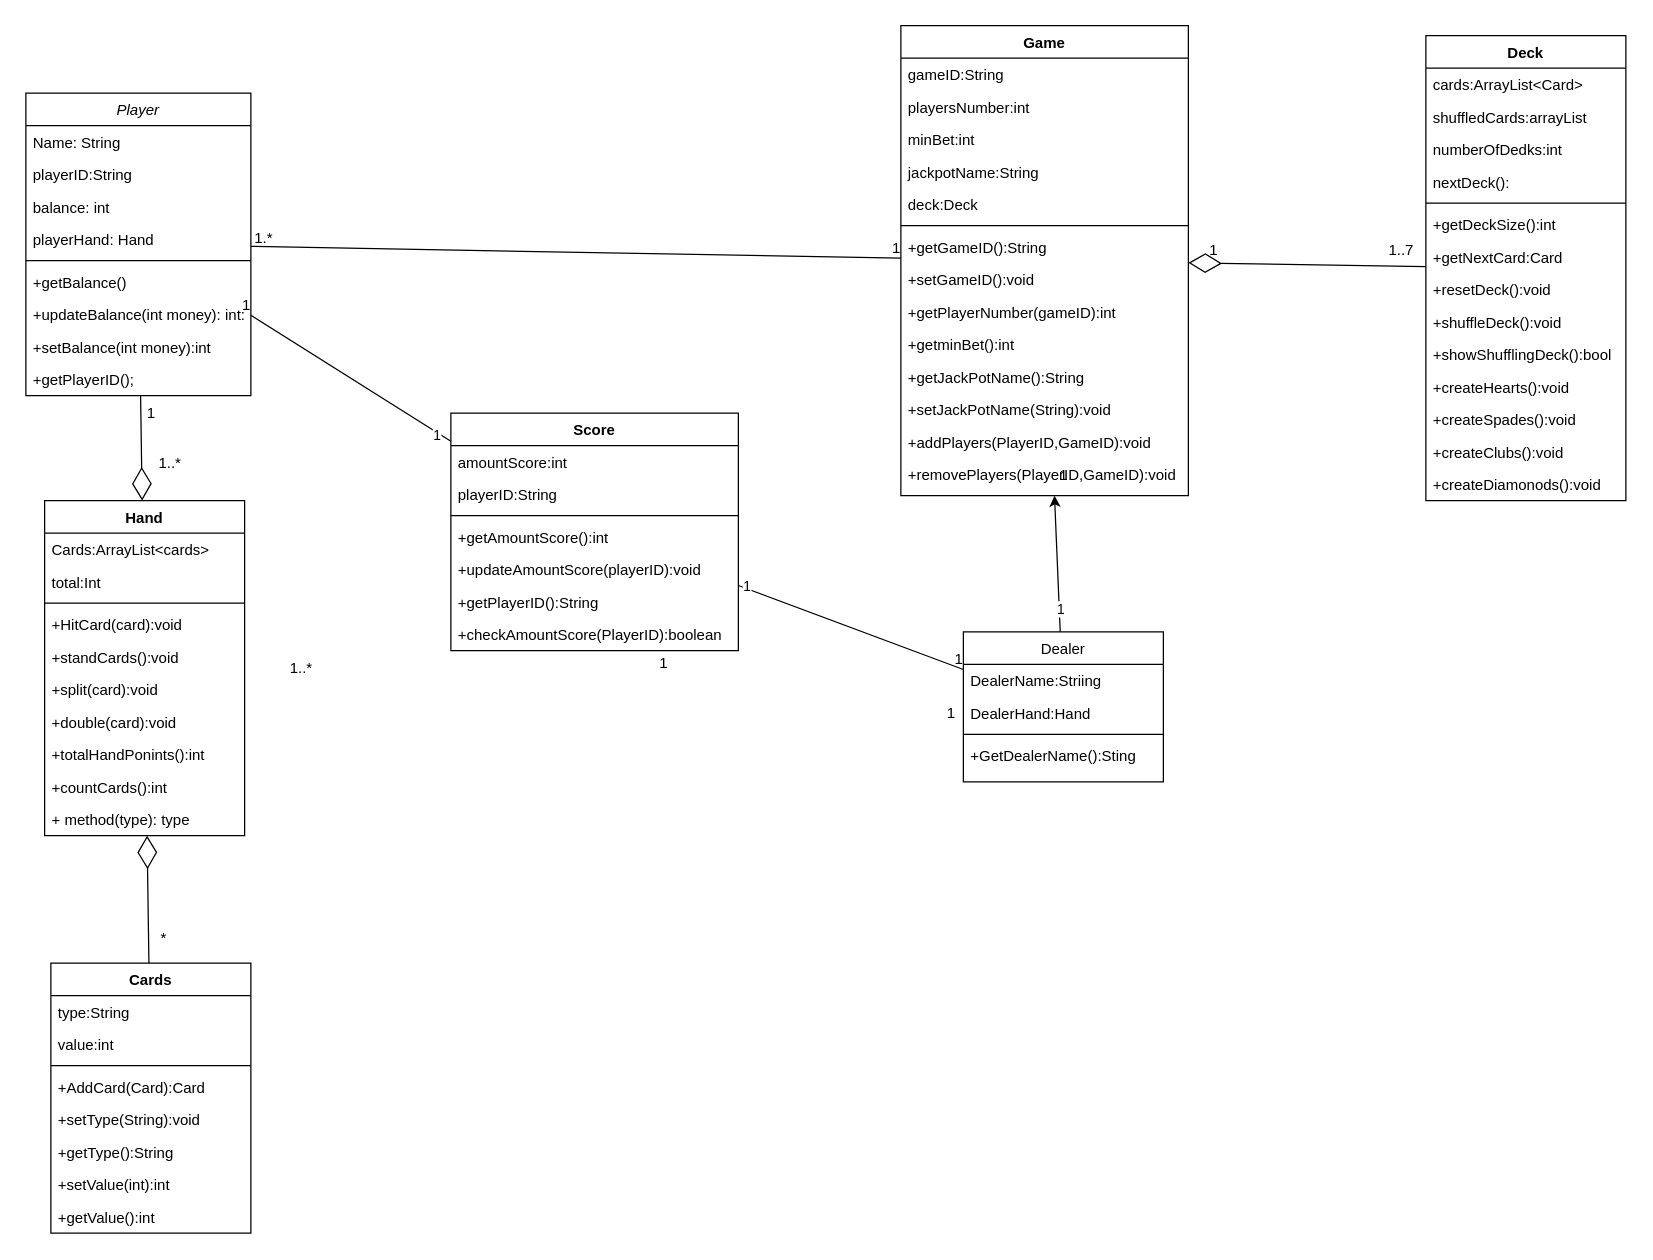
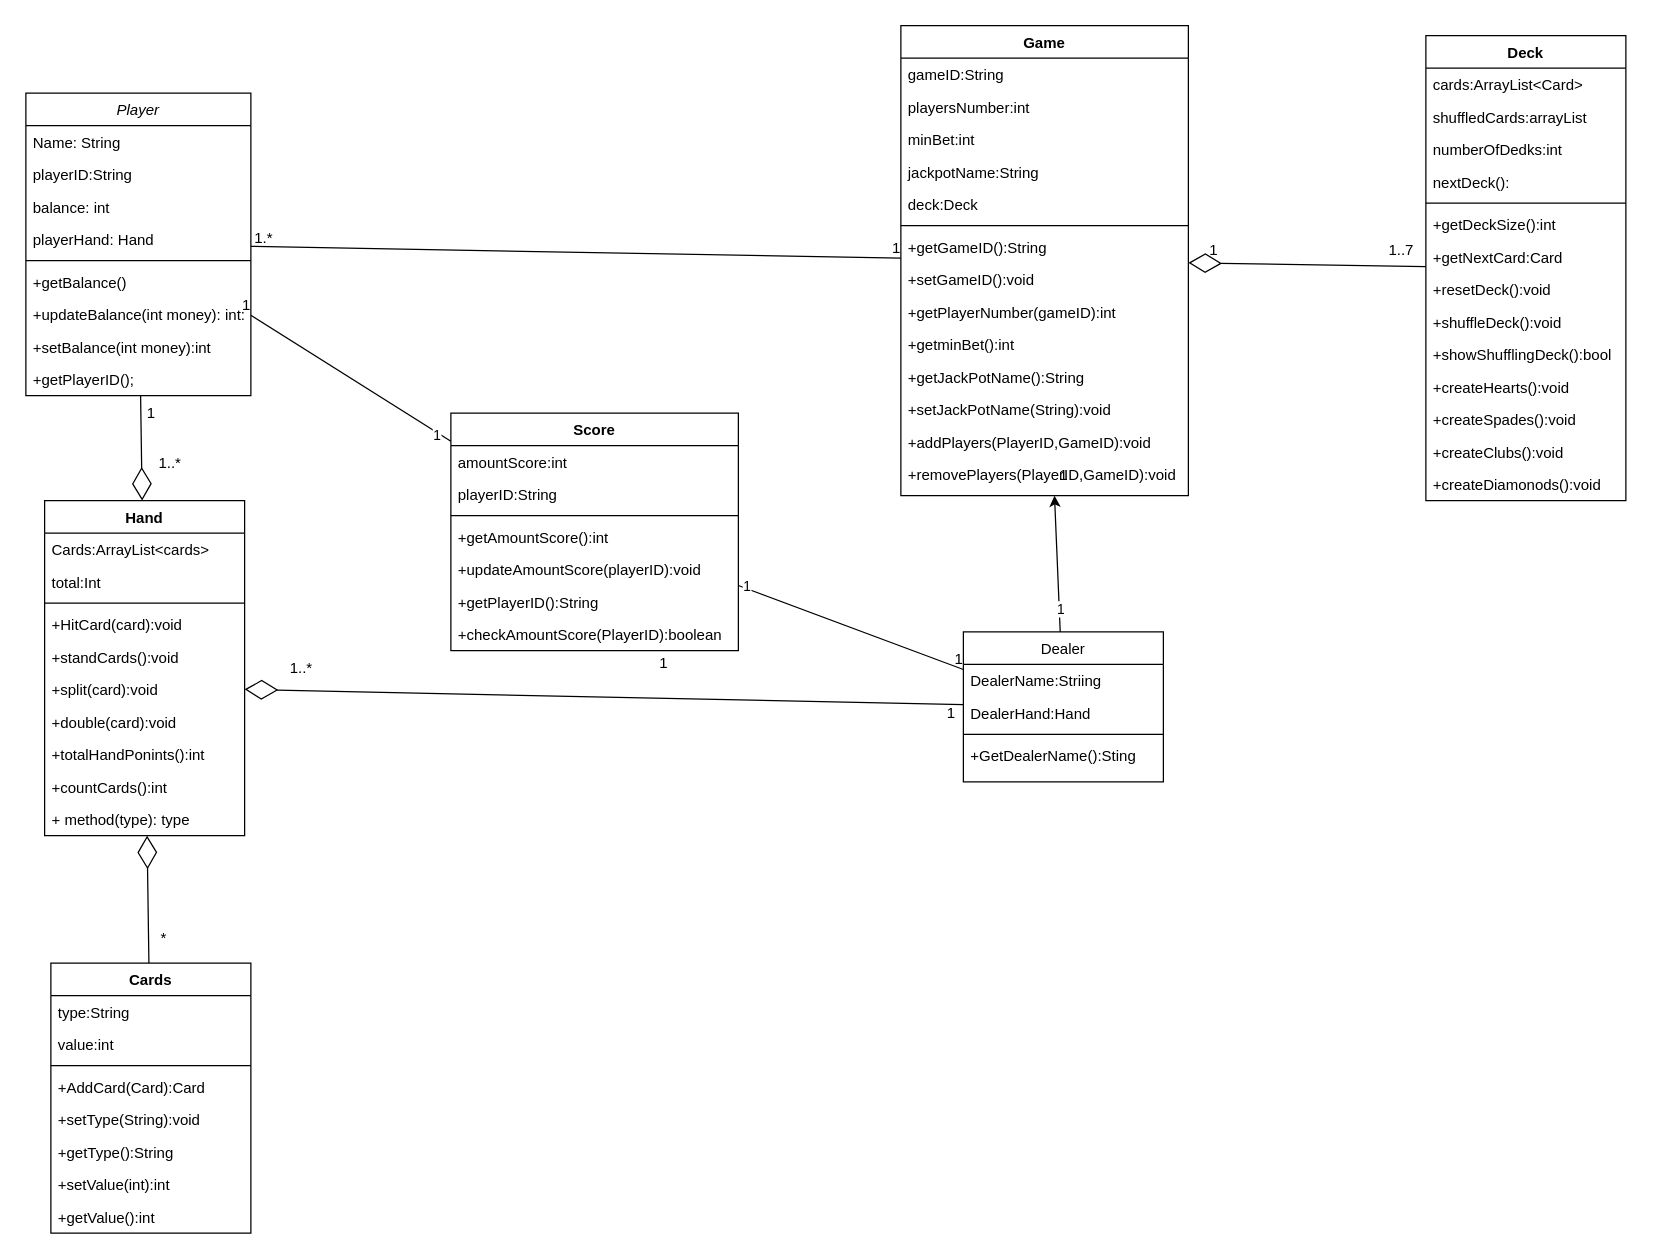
edge "Dealer" -> "+split(card):void": added
